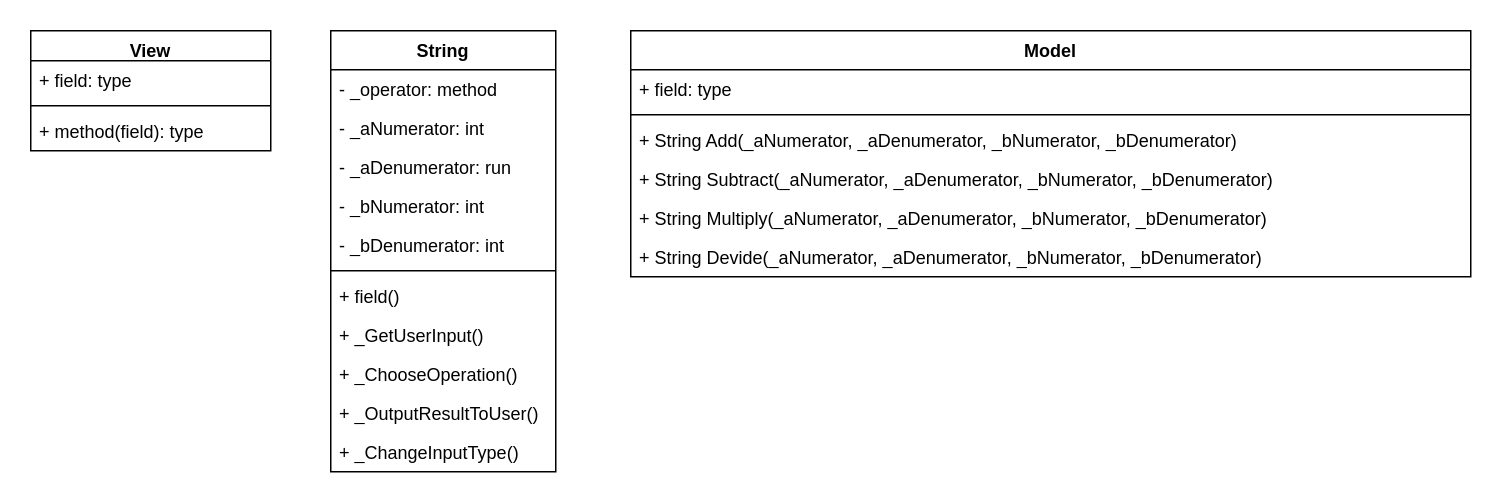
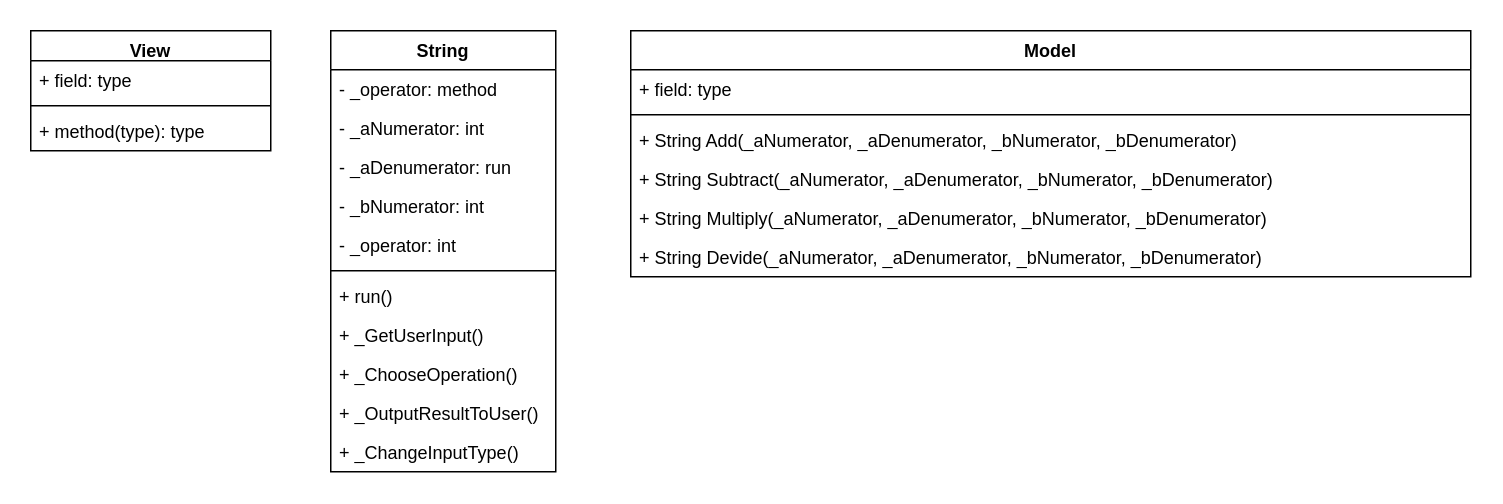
node "+ method(field): type": label "+ method(field): type" -> "+ method(type): type"
node "- _bDenumerator: int": label "- _bDenumerator: int" -> "- _operator: int"
node "+ field()": label "+ field()" -> "+ run()"
